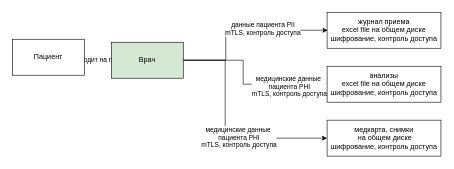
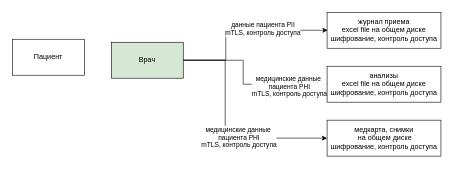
edge "Пациент" -> "Врач": removed, label "Приходит на прием"
